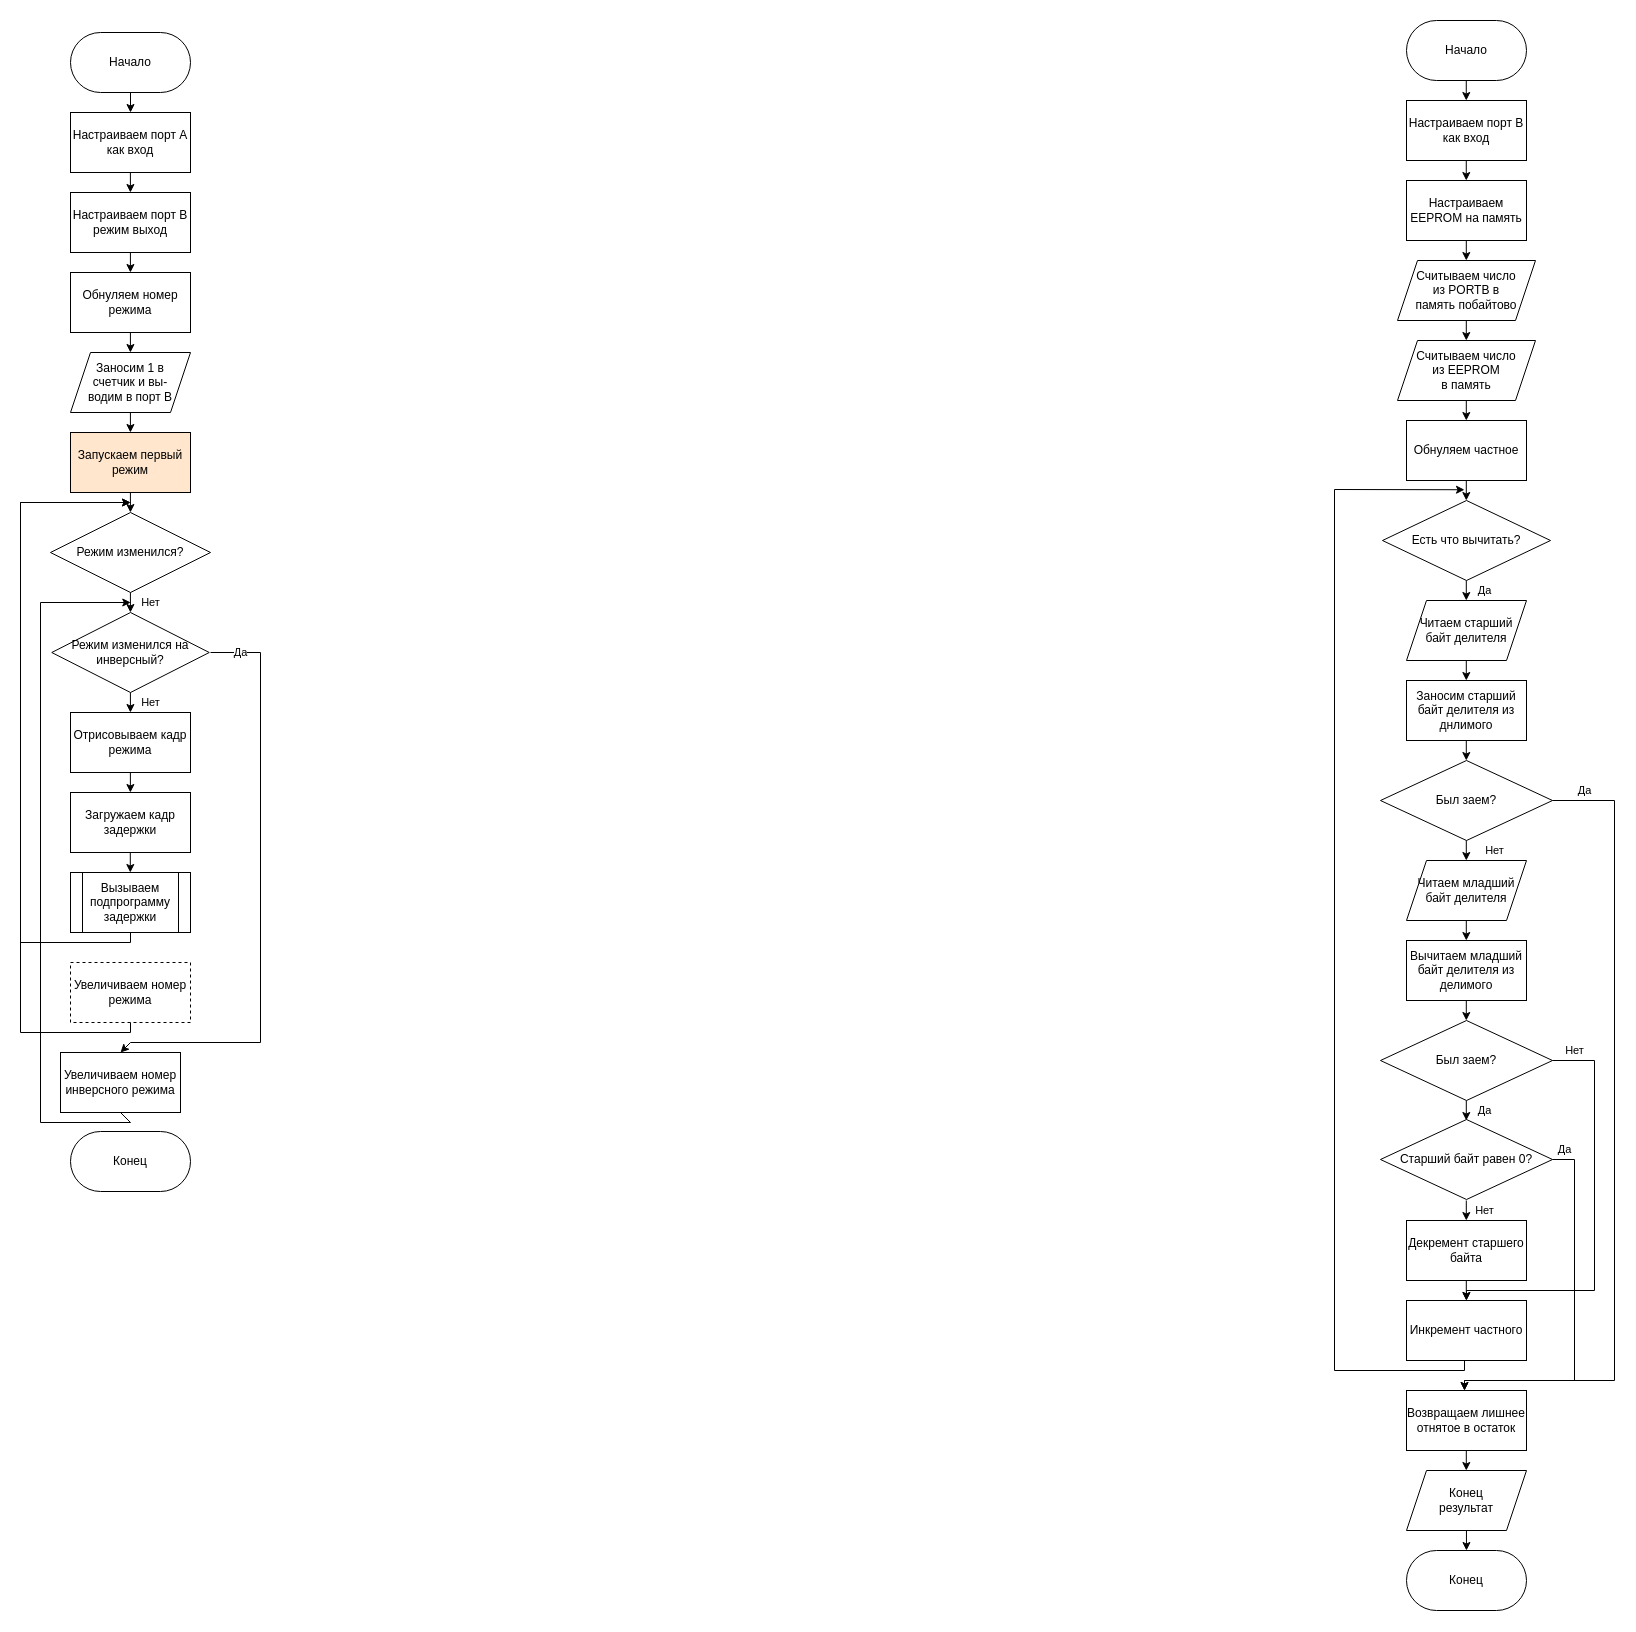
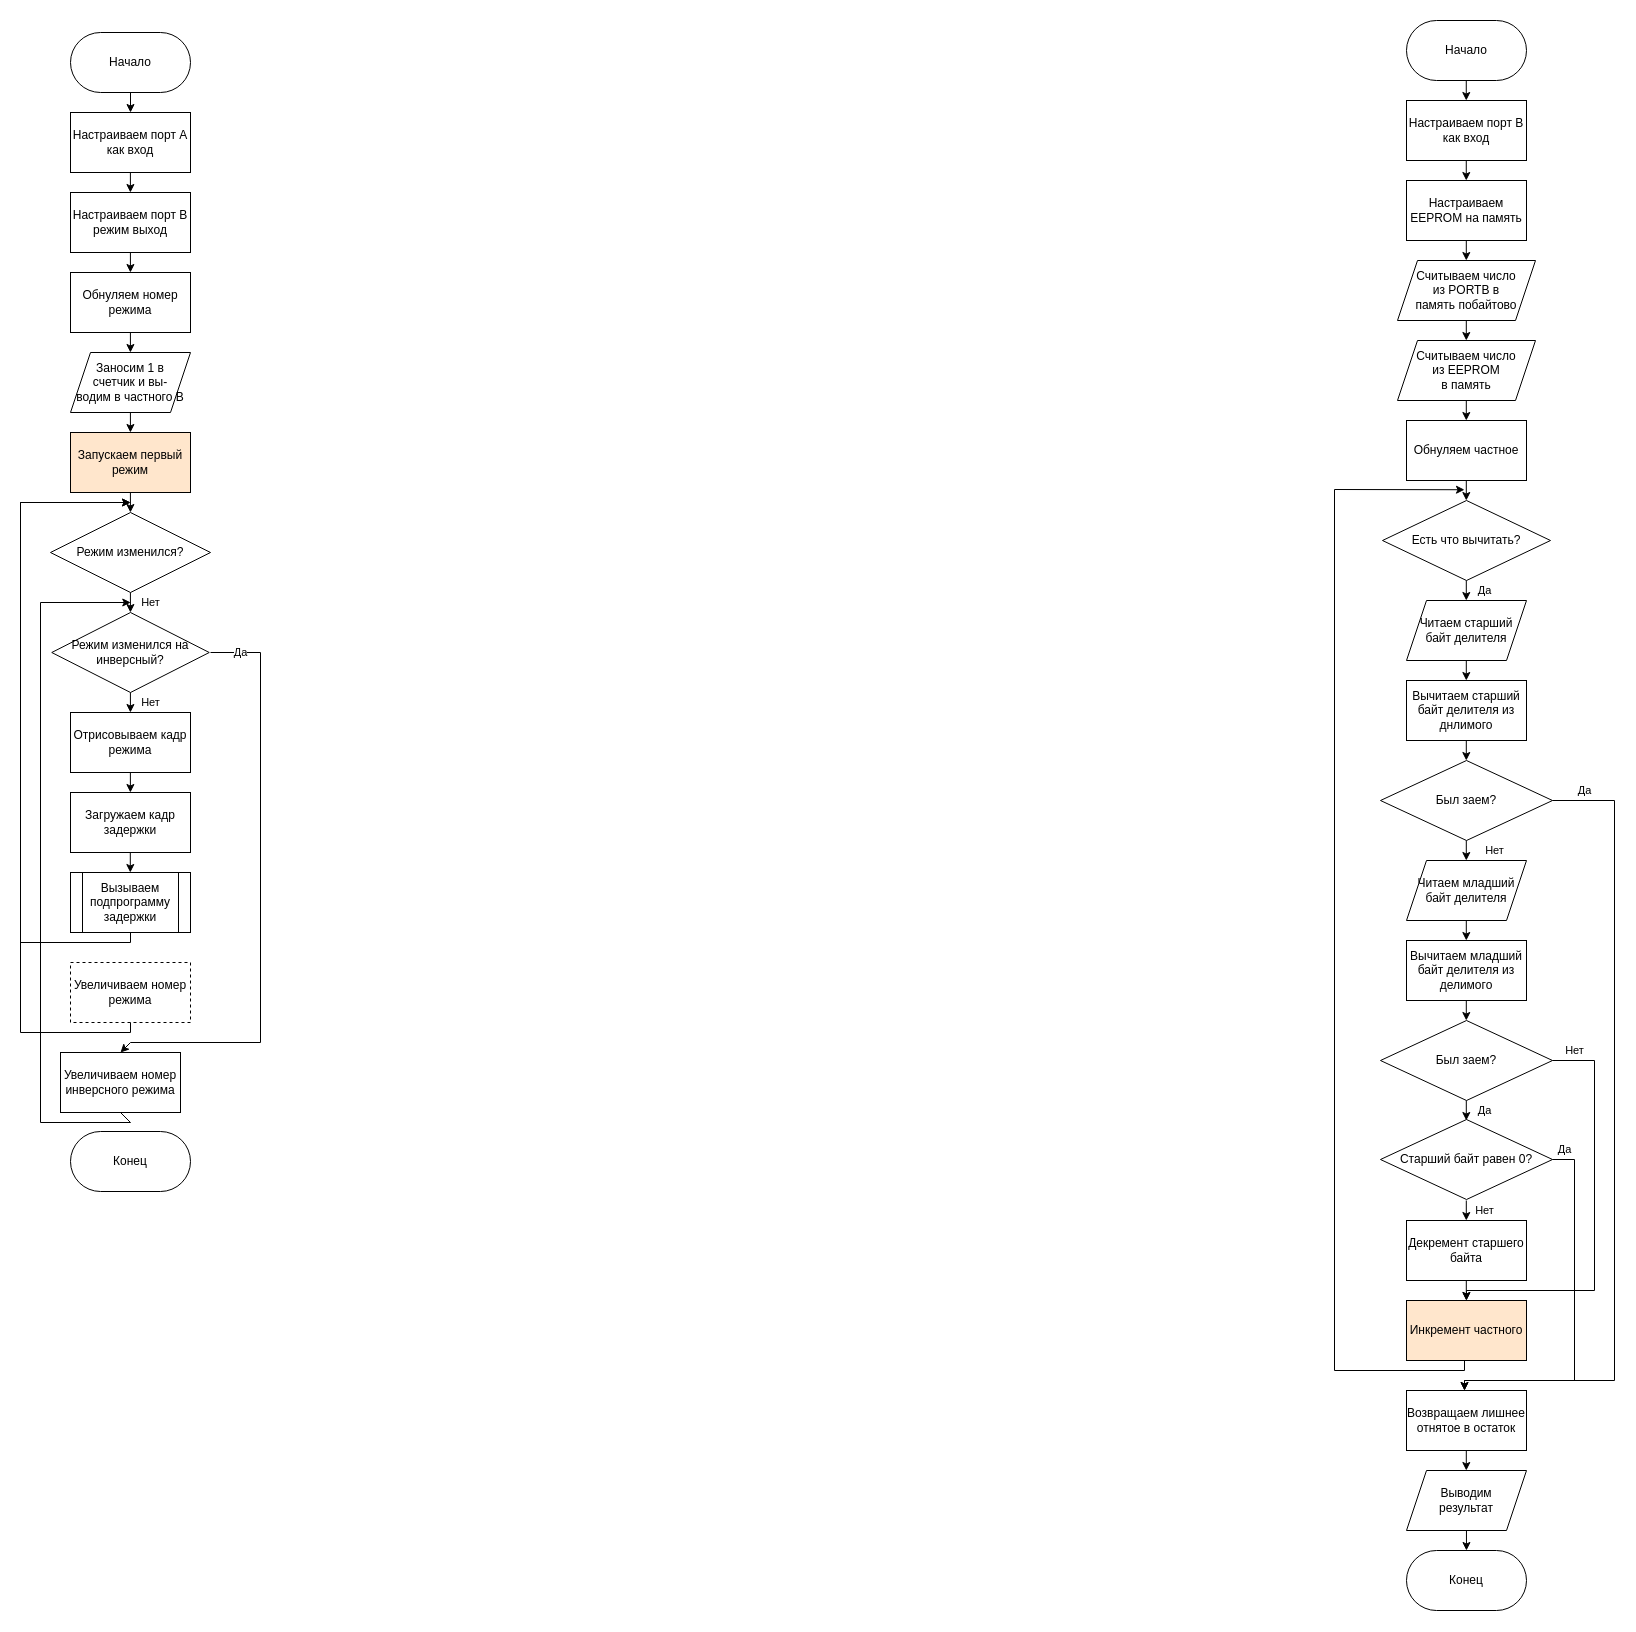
node "Заносим 1 в счетчик и вы- водим в порт В": label "Заносим 1 в счетчик и вы- водим в порт В" -> "Заносим 1 в счетчик и вы- водим в частного В"
node "Заносим старший байт делителя из днлимого": label "Заносим старший байт делителя из днлимого" -> "Вычитаем старший байт делителя из днлимого"
node "Инкремент частного": fillcolor #ffffff -> #ffe6cc
node "Конец результат": label "Конец результат" -> "Выводим результат"
